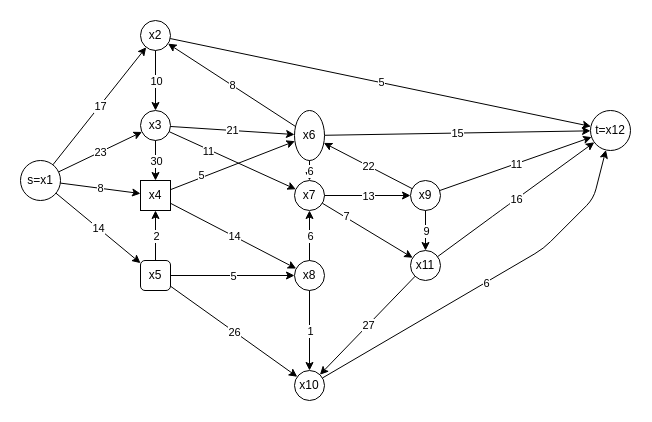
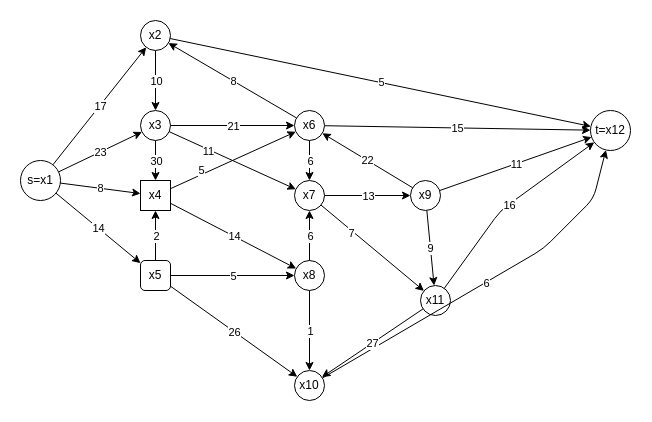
node "x6": size 30x50 -> 30x30
node "x11": moved (426, 266) -> (436, 301)
